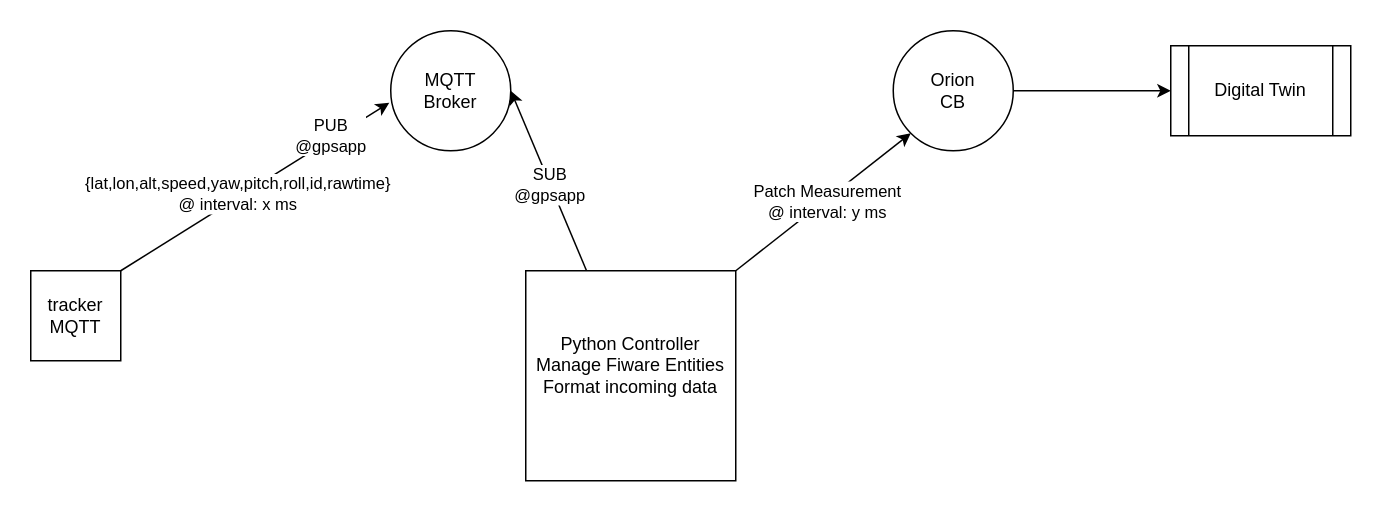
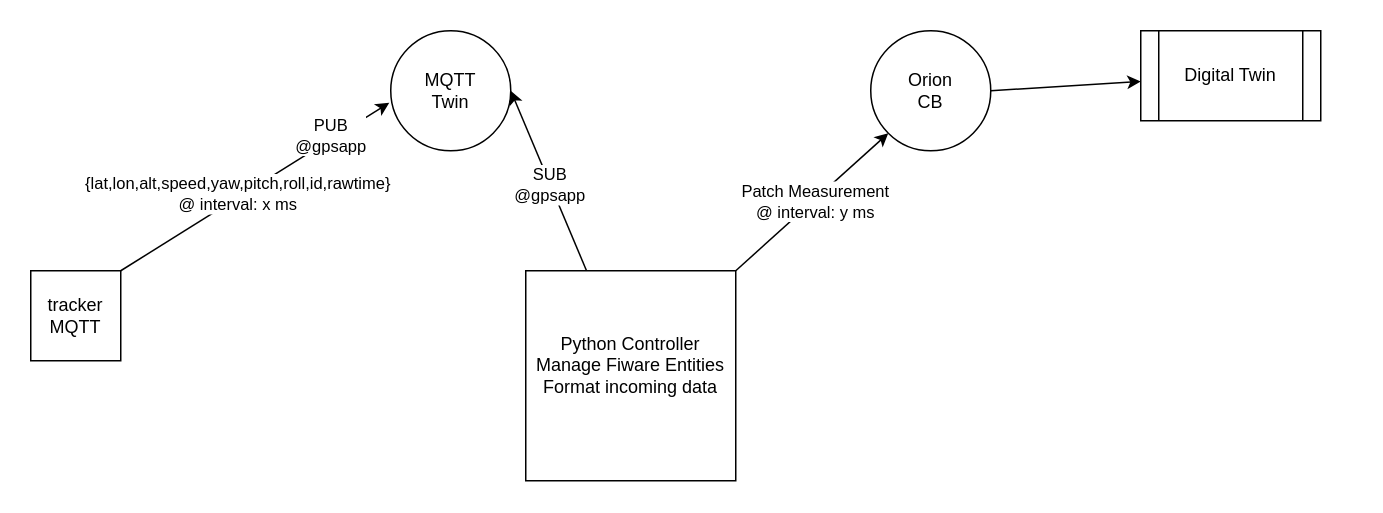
node "MQTT Broker": label "MQTT Broker" -> "MQTT Twin"
node "Orion CB": moved (953, 91) -> (931, 91)
node "Digital Twin": moved (1261, 91) -> (1231, 76)
